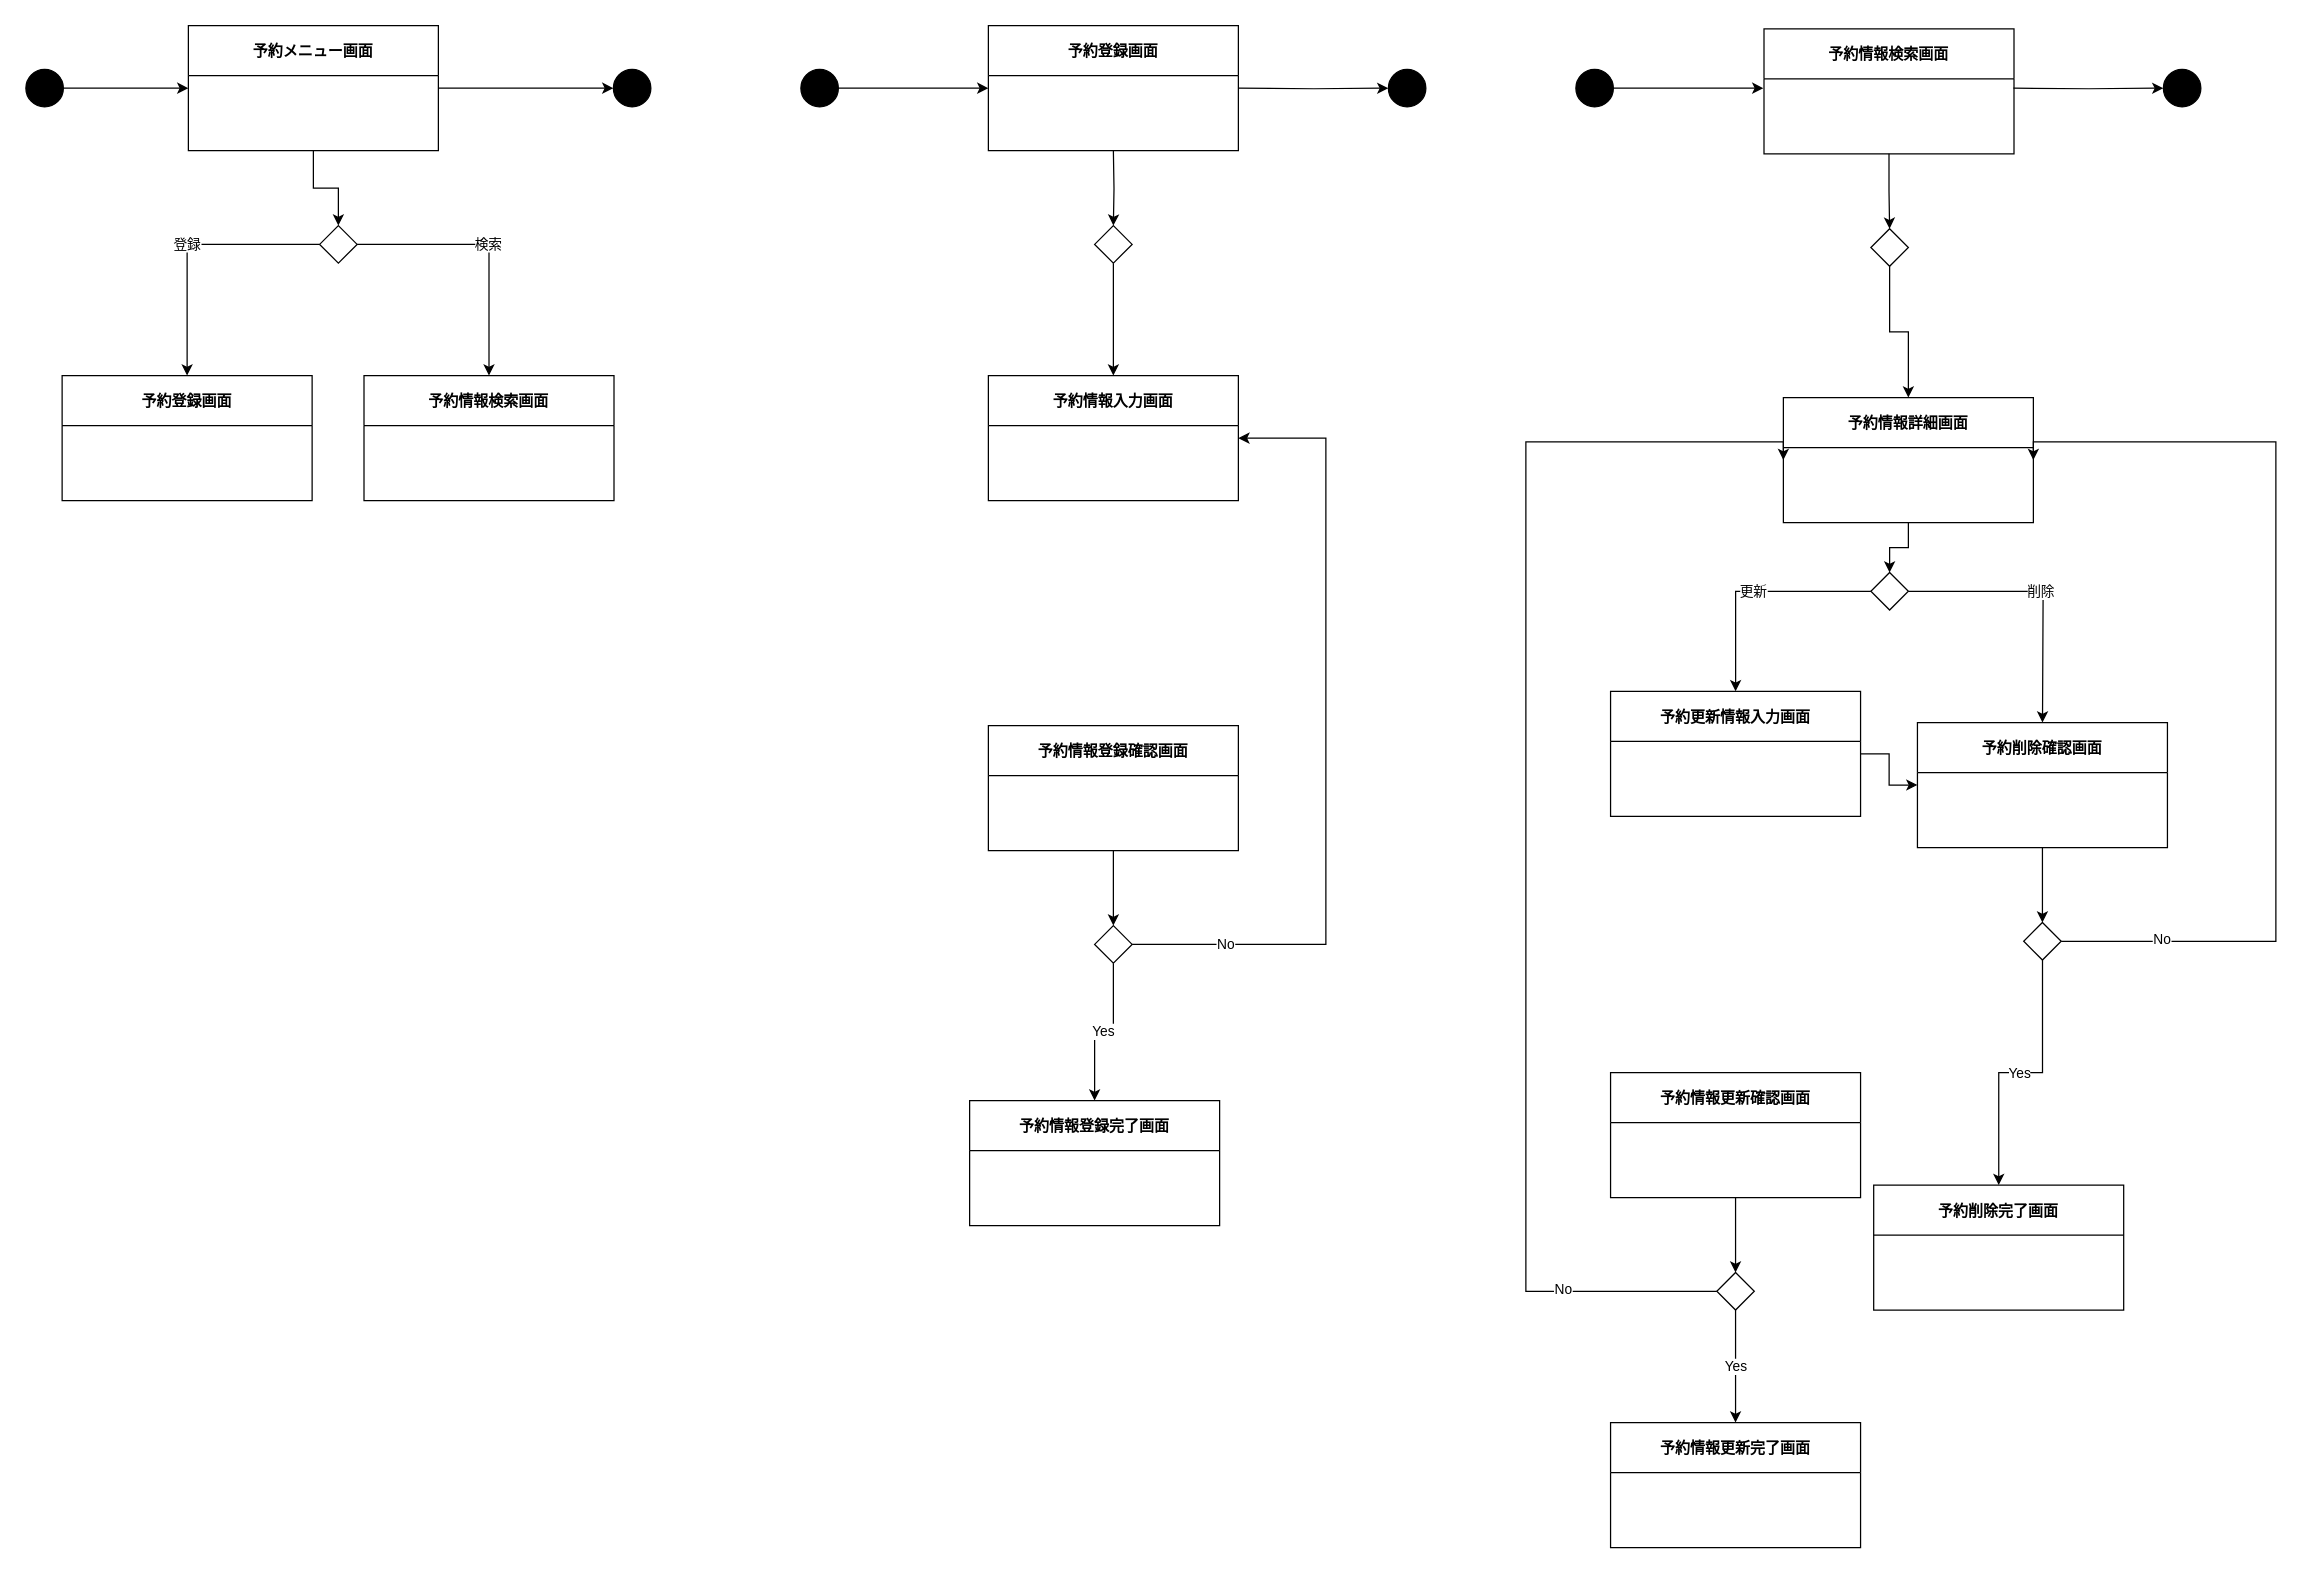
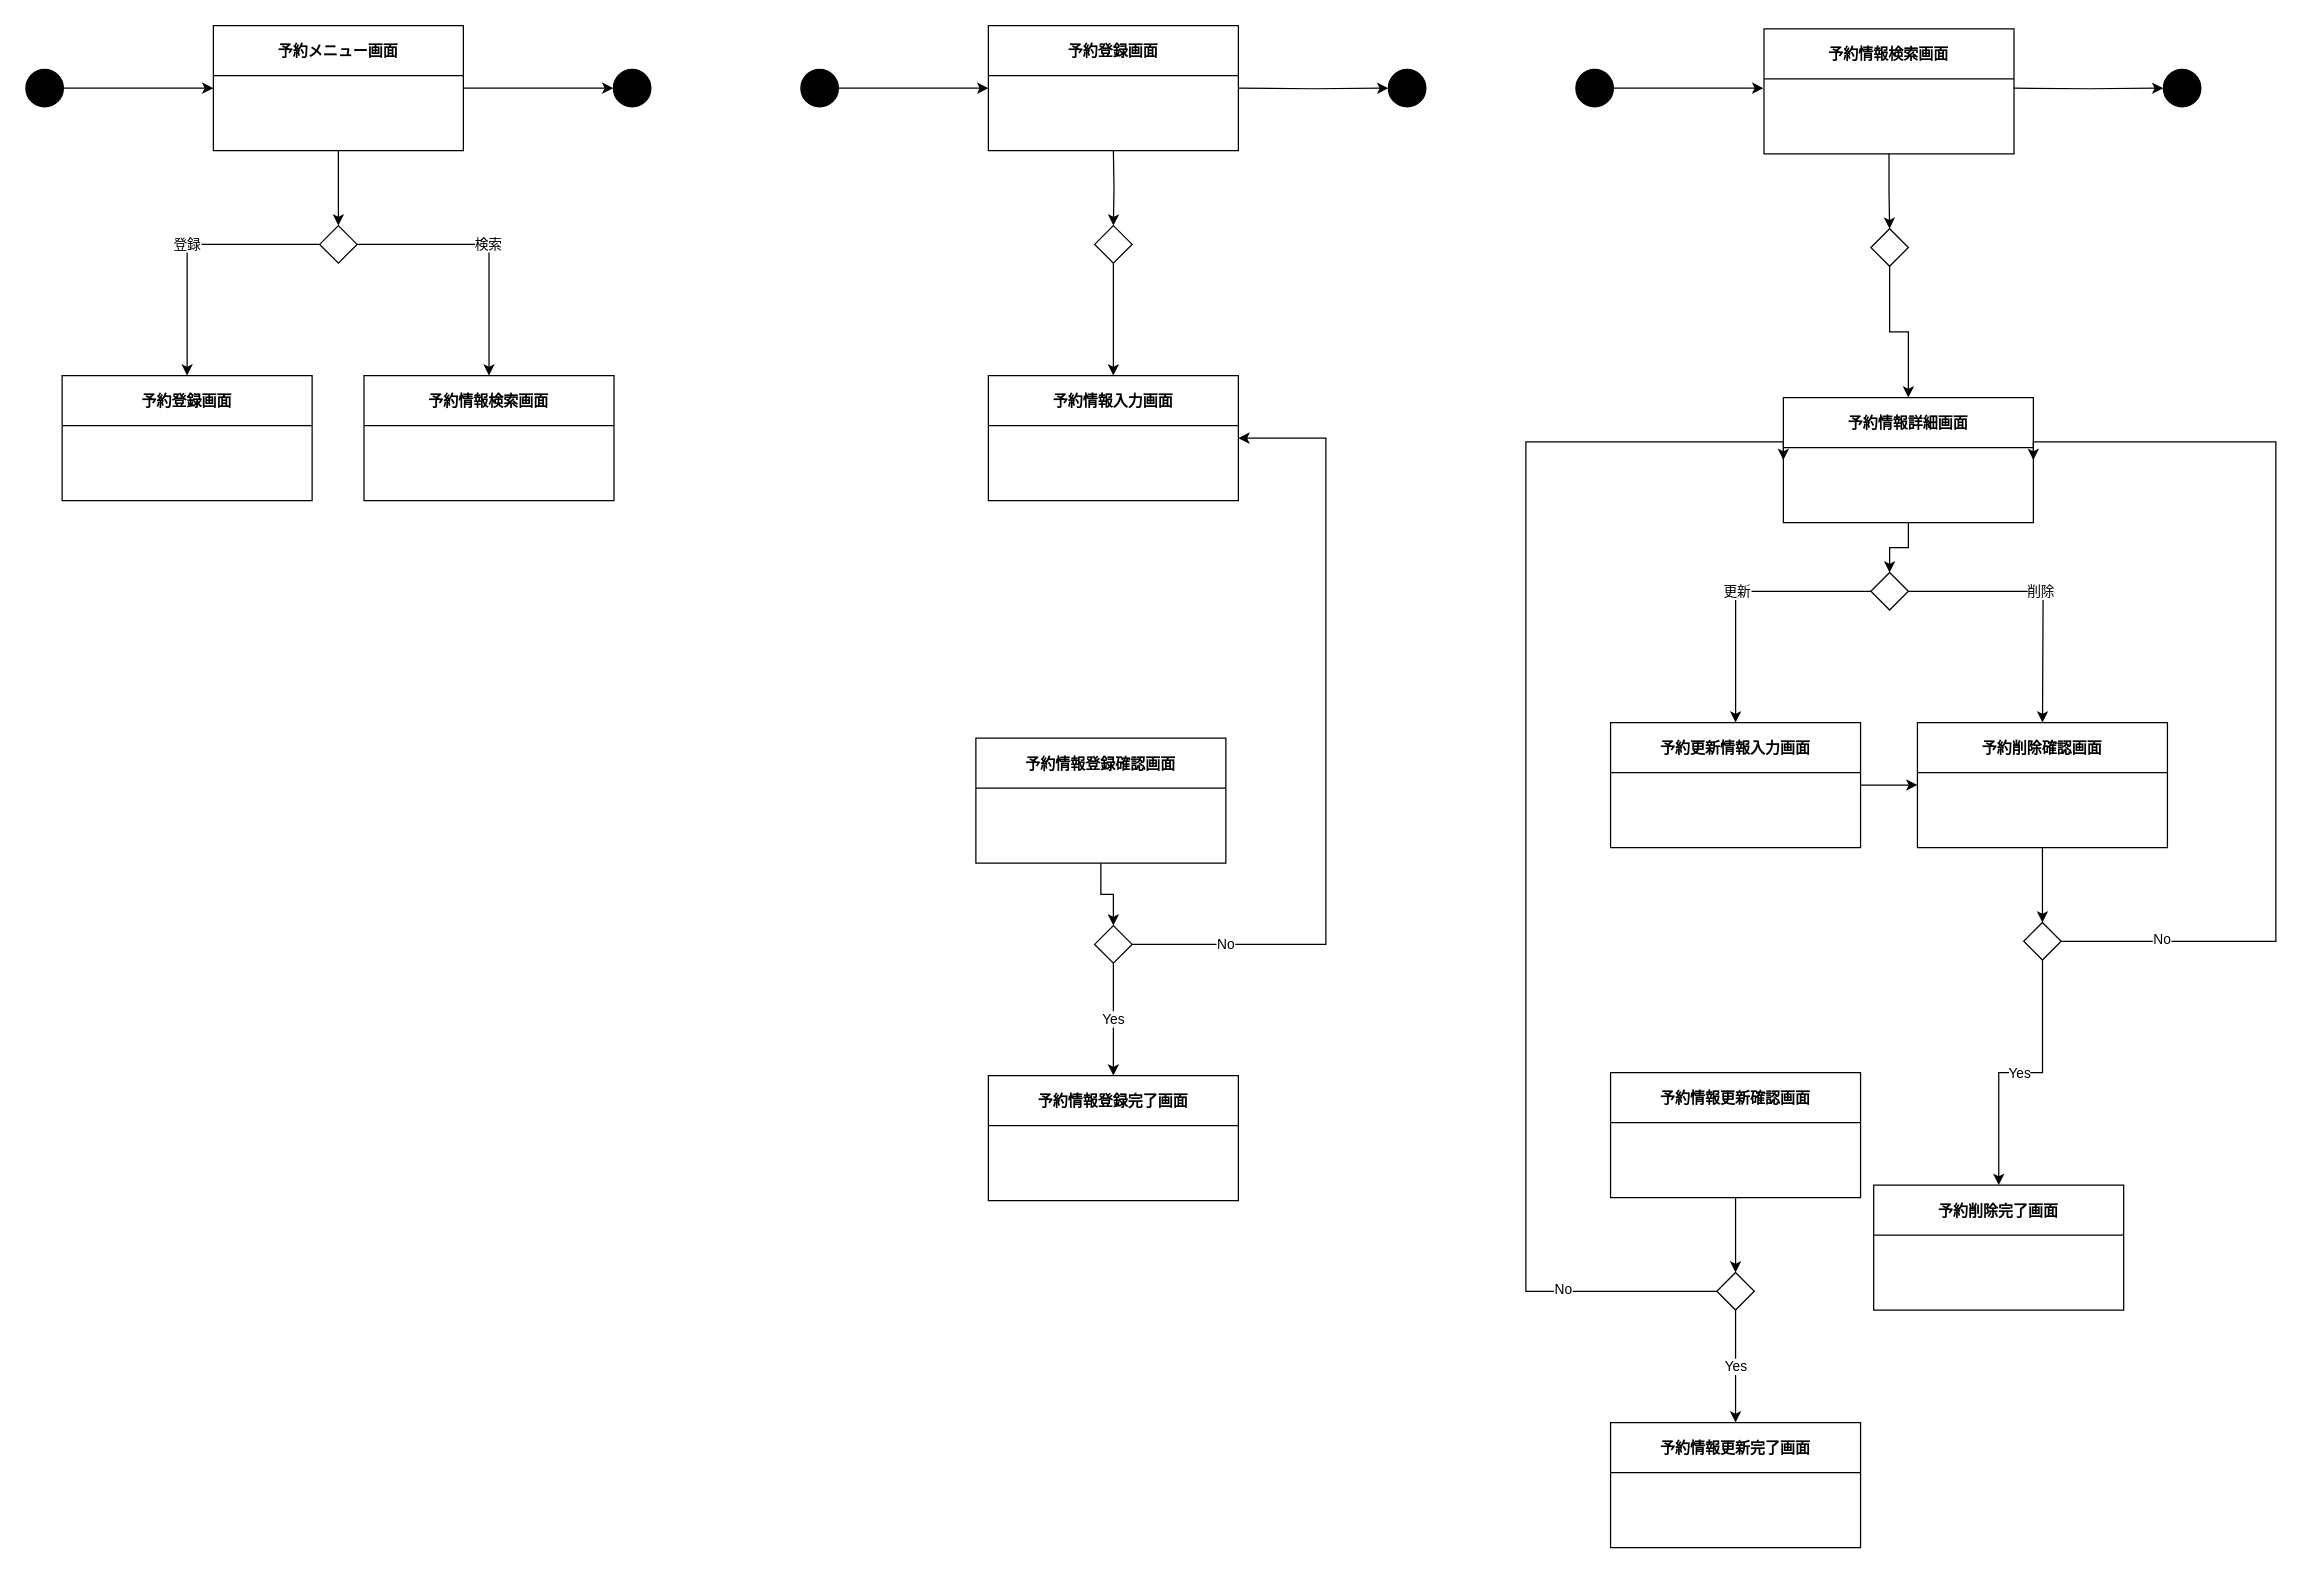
node "予約メニュー画面": moved (313, 88) -> (338, 88)
node "予約更新情報入力画面": moved (1735, 754) -> (1735, 785)
node "予約情報登録確認画面": moved (1113, 788) -> (1101, 801)
node "予約情報登録完了画面": moved (1094, 1163) -> (1113, 1138)
